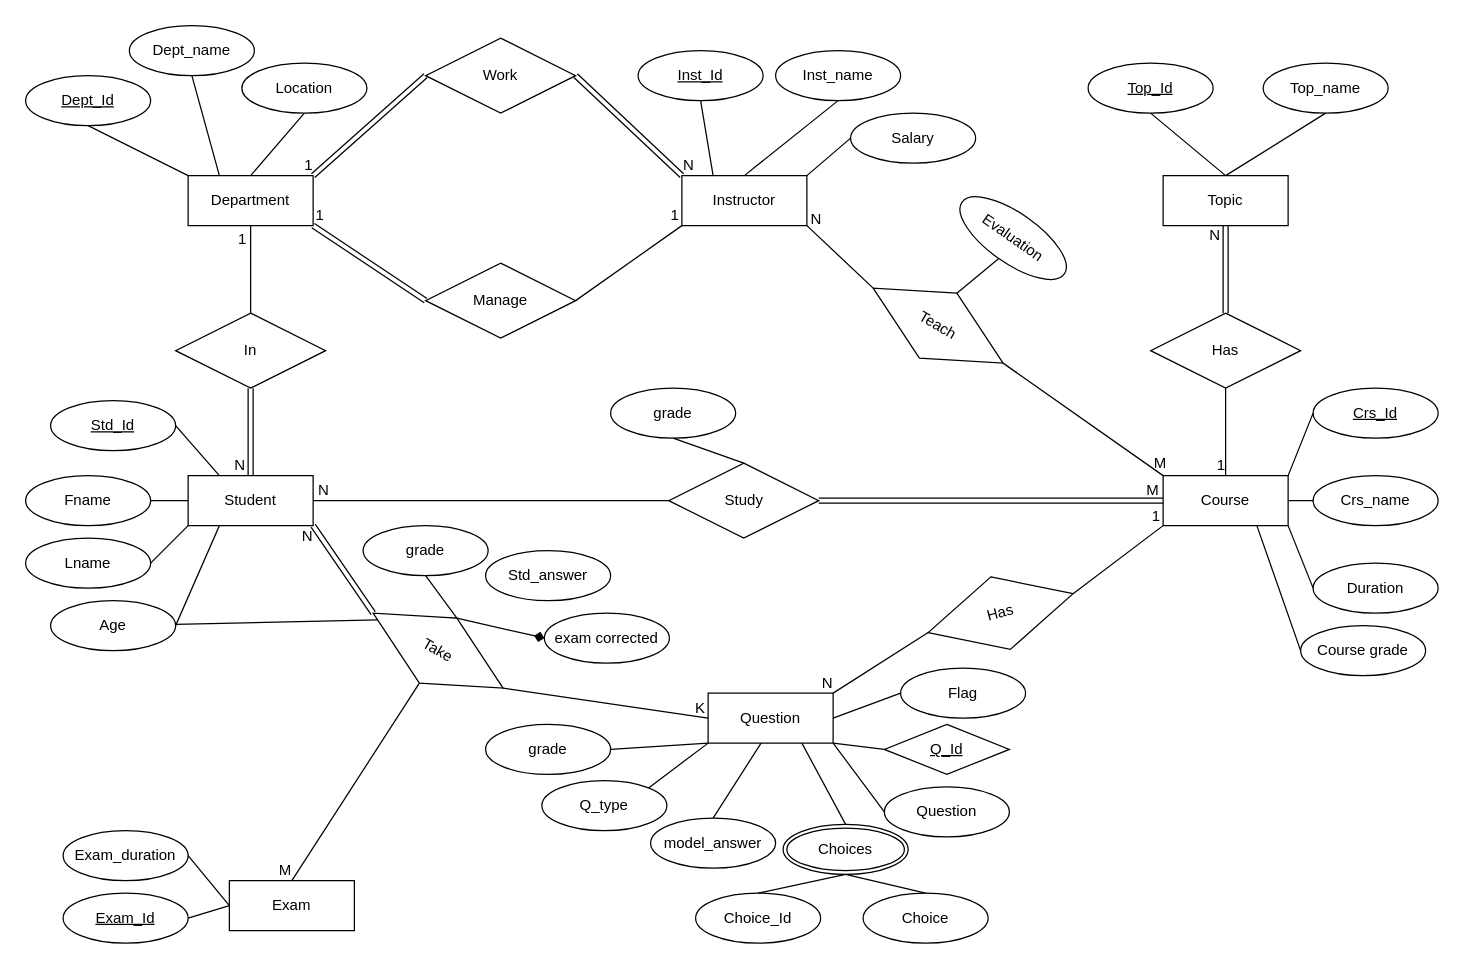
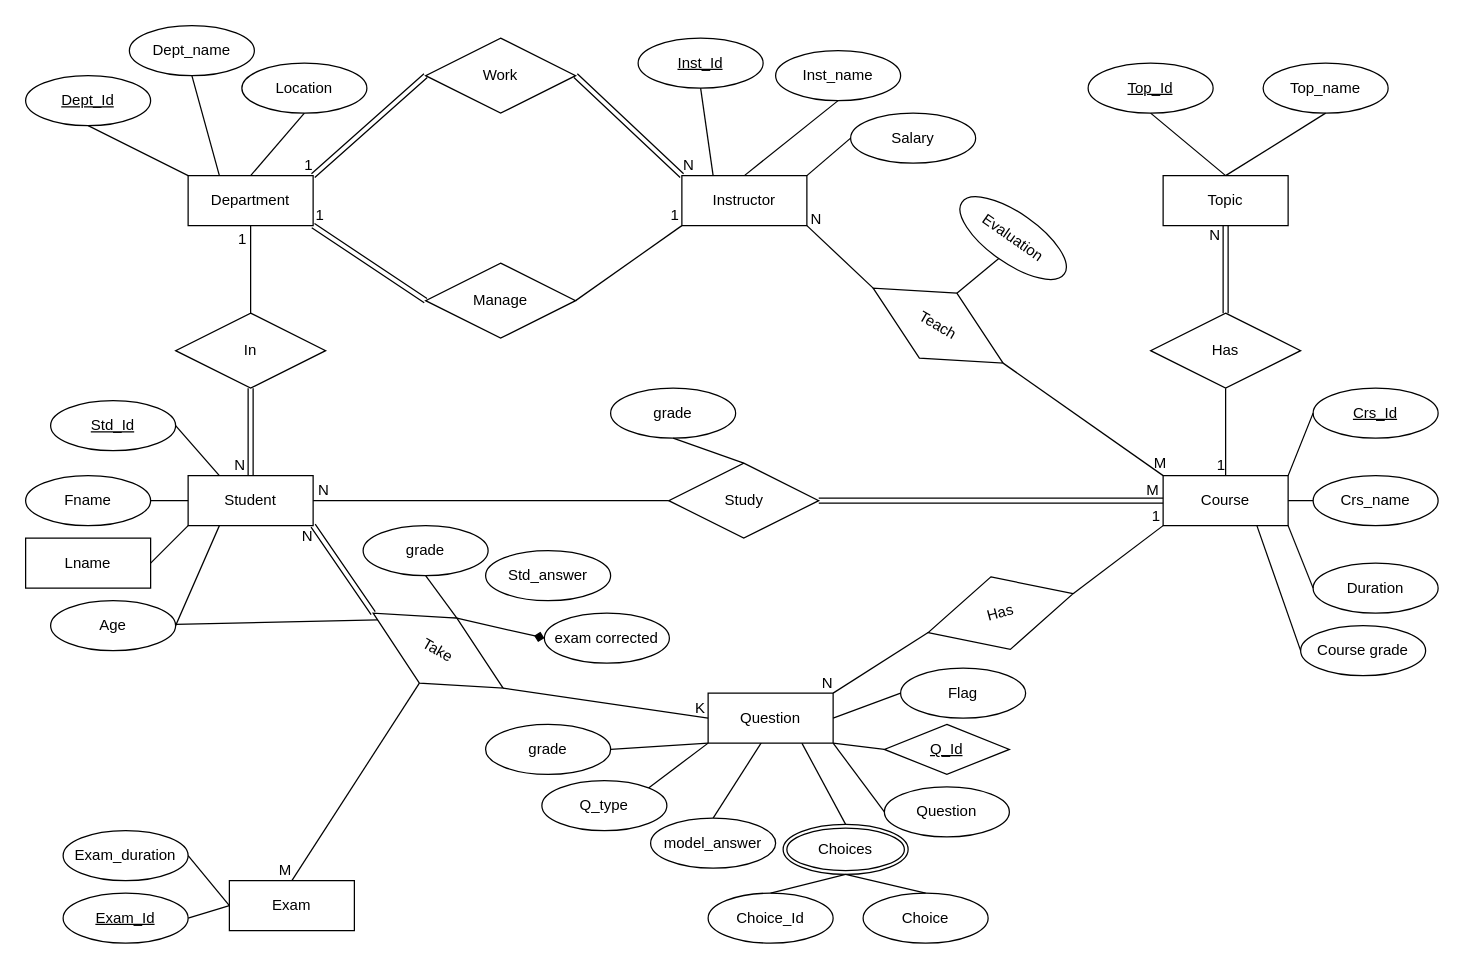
node "Inst_Id": moved (701, 76) -> (701, 63)
node "Lname": shape ellipse -> rectangle
node "Choice_Id": moved (758, 918) -> (771, 918)
